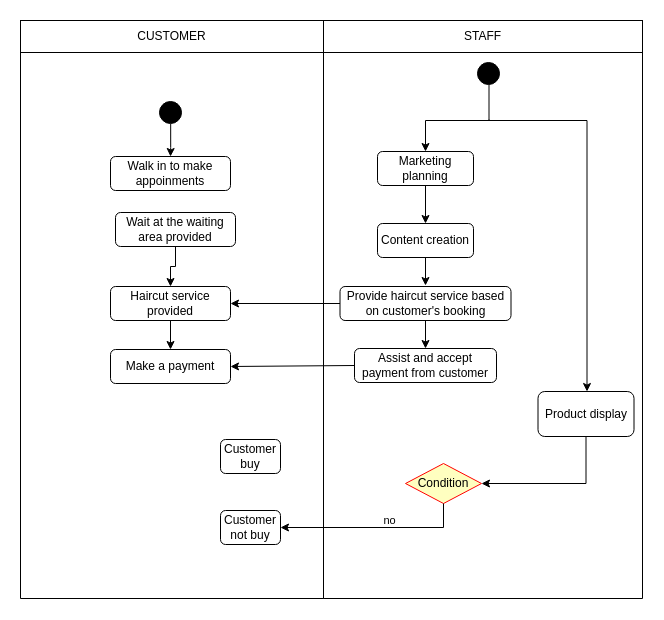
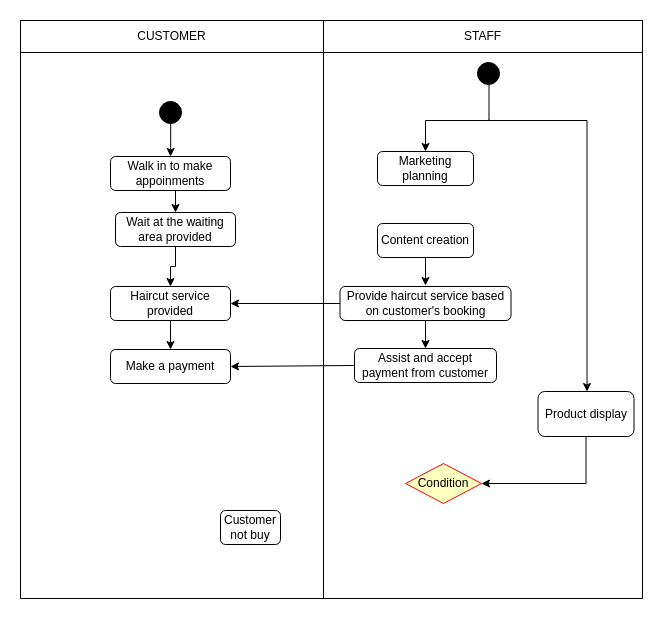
edge "Walk in to make appoinments" -> "Wait at the waiting area provided": added
edge "Marketing planning" -> "Content creation": removed
node "Customer buy": removed
edge "Condition" -> "Customer not buy": removed, label "no"
